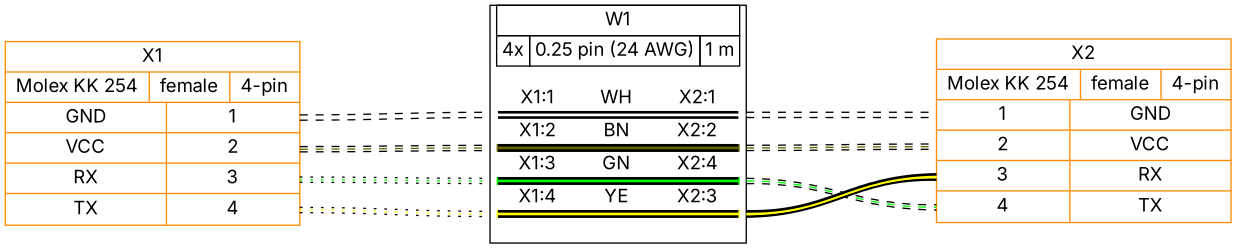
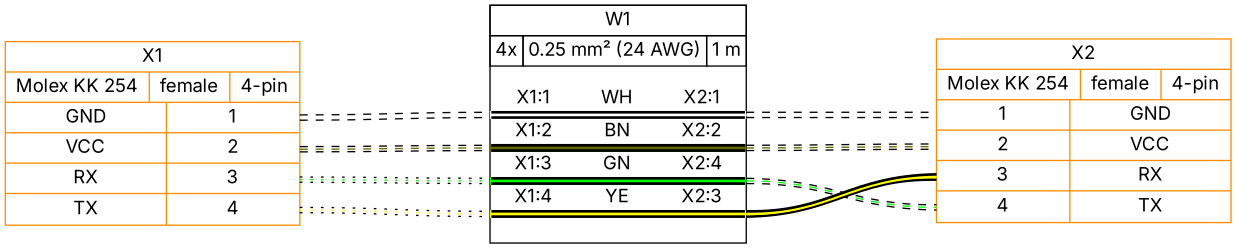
node "W1": text "0.25 pin (24 AWG)" -> "0.25 mm² (24 AWG)"
